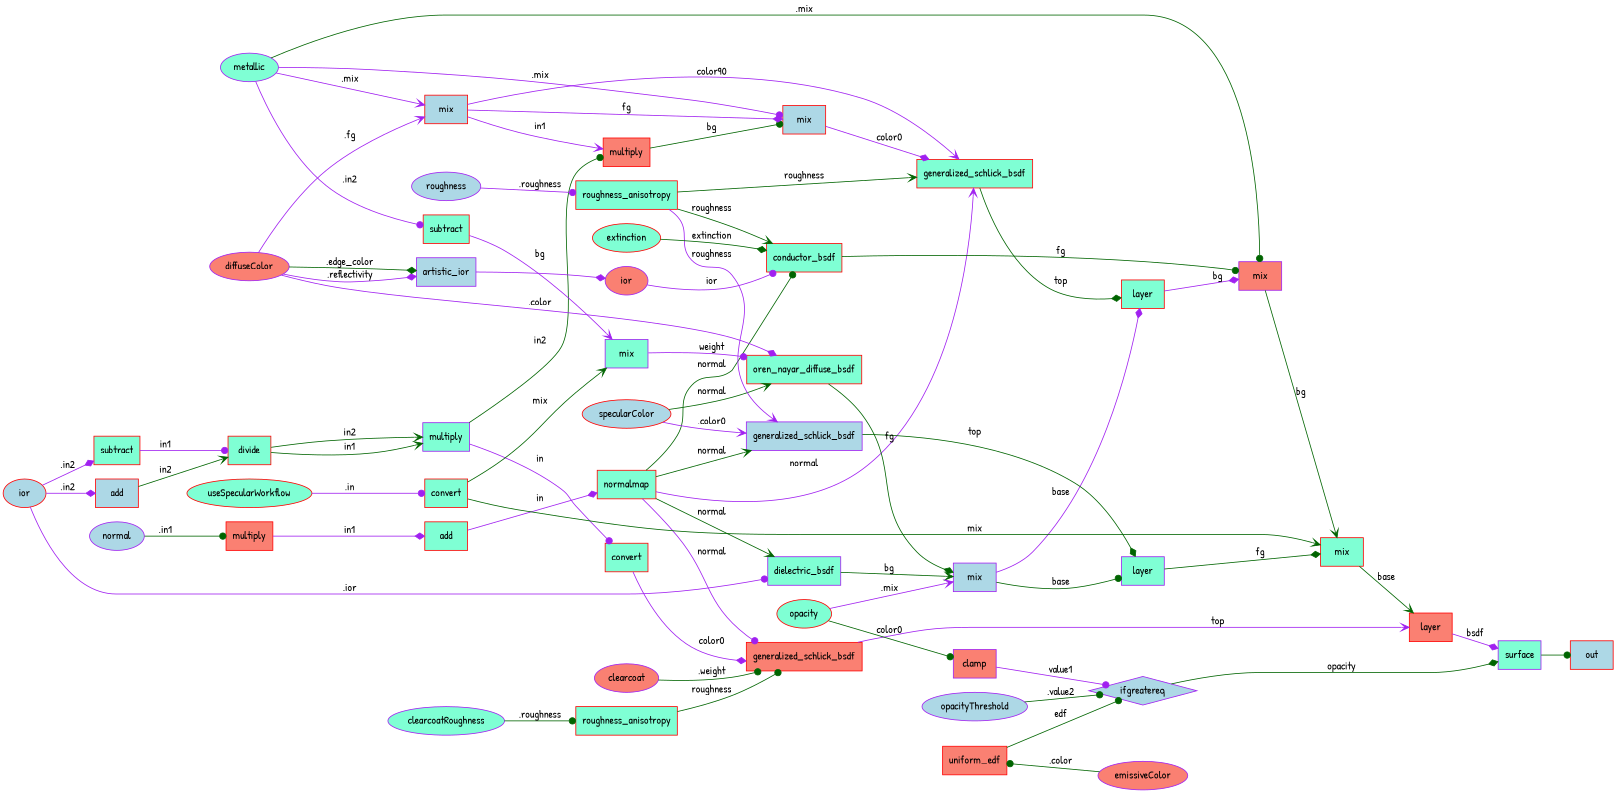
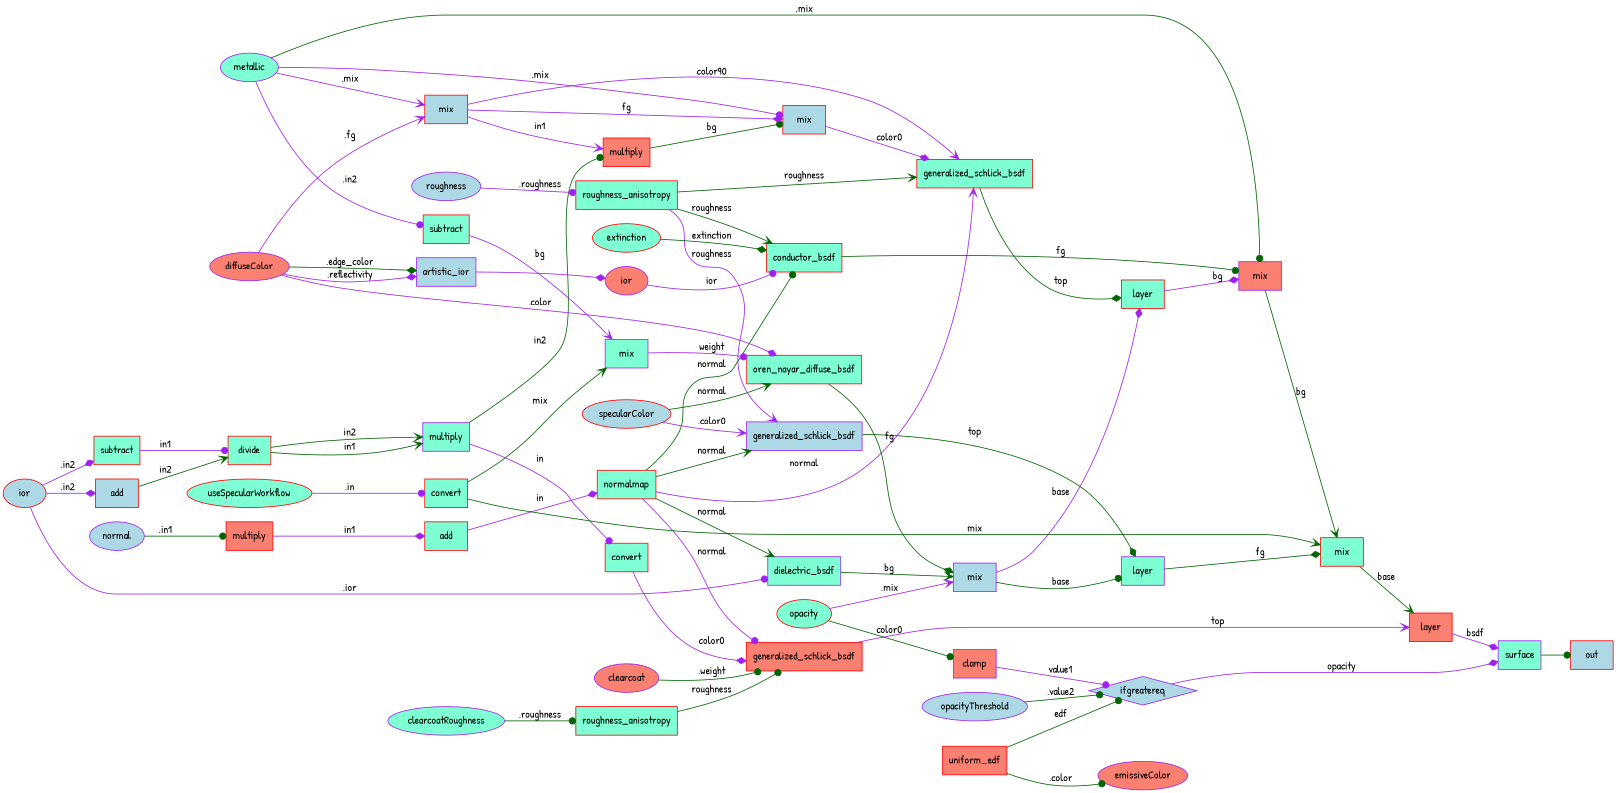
edge "ifgreatereq" -> "surface": color darkgreen -> purple
edge "emissiveColor" -> "uniform_edf": reversed
